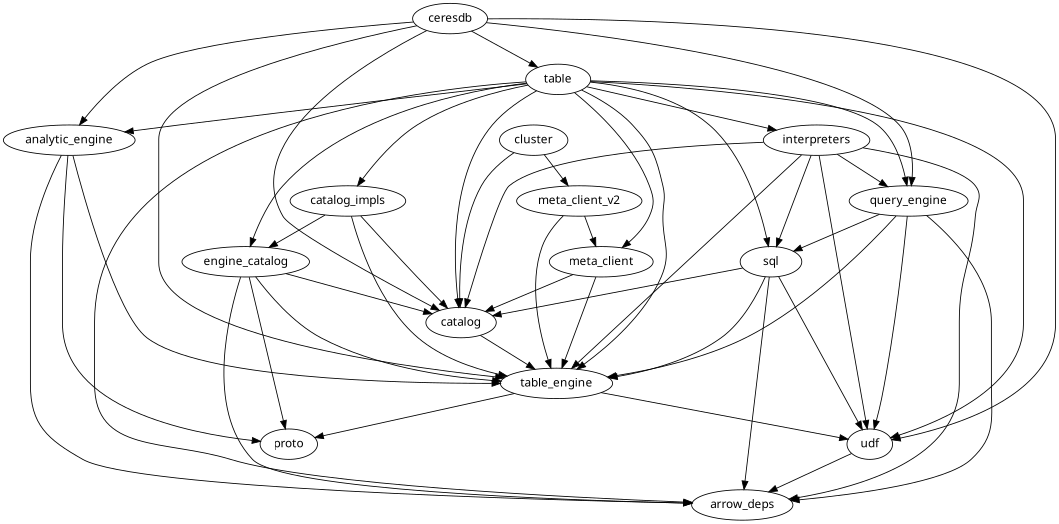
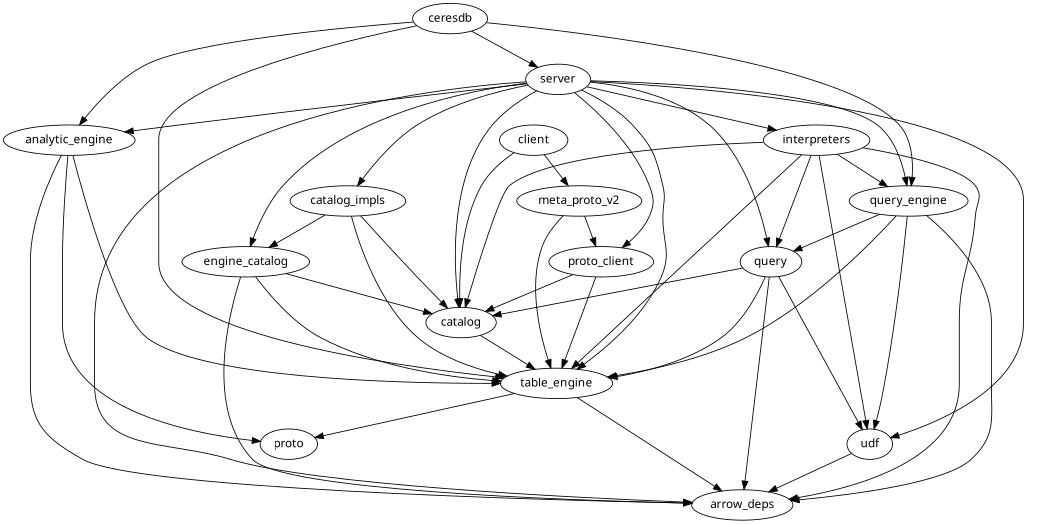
edge "ceresdb" -> "udf": removed
node "table": label "table" -> "server"
node "cluster": label "cluster" -> "client"
edge "ceresdb" -> "catalog": removed
node "meta_client_v2": label "meta_client_v2" -> "meta_proto_v2"
node "meta_client": label "meta_client" -> "proto_client"
node "sql": label "sql" -> "query"
edge "engine_catalog" -> "proto": removed
edge "table_engine" -> "udf": now "table_engine" -> "arrow_deps"
